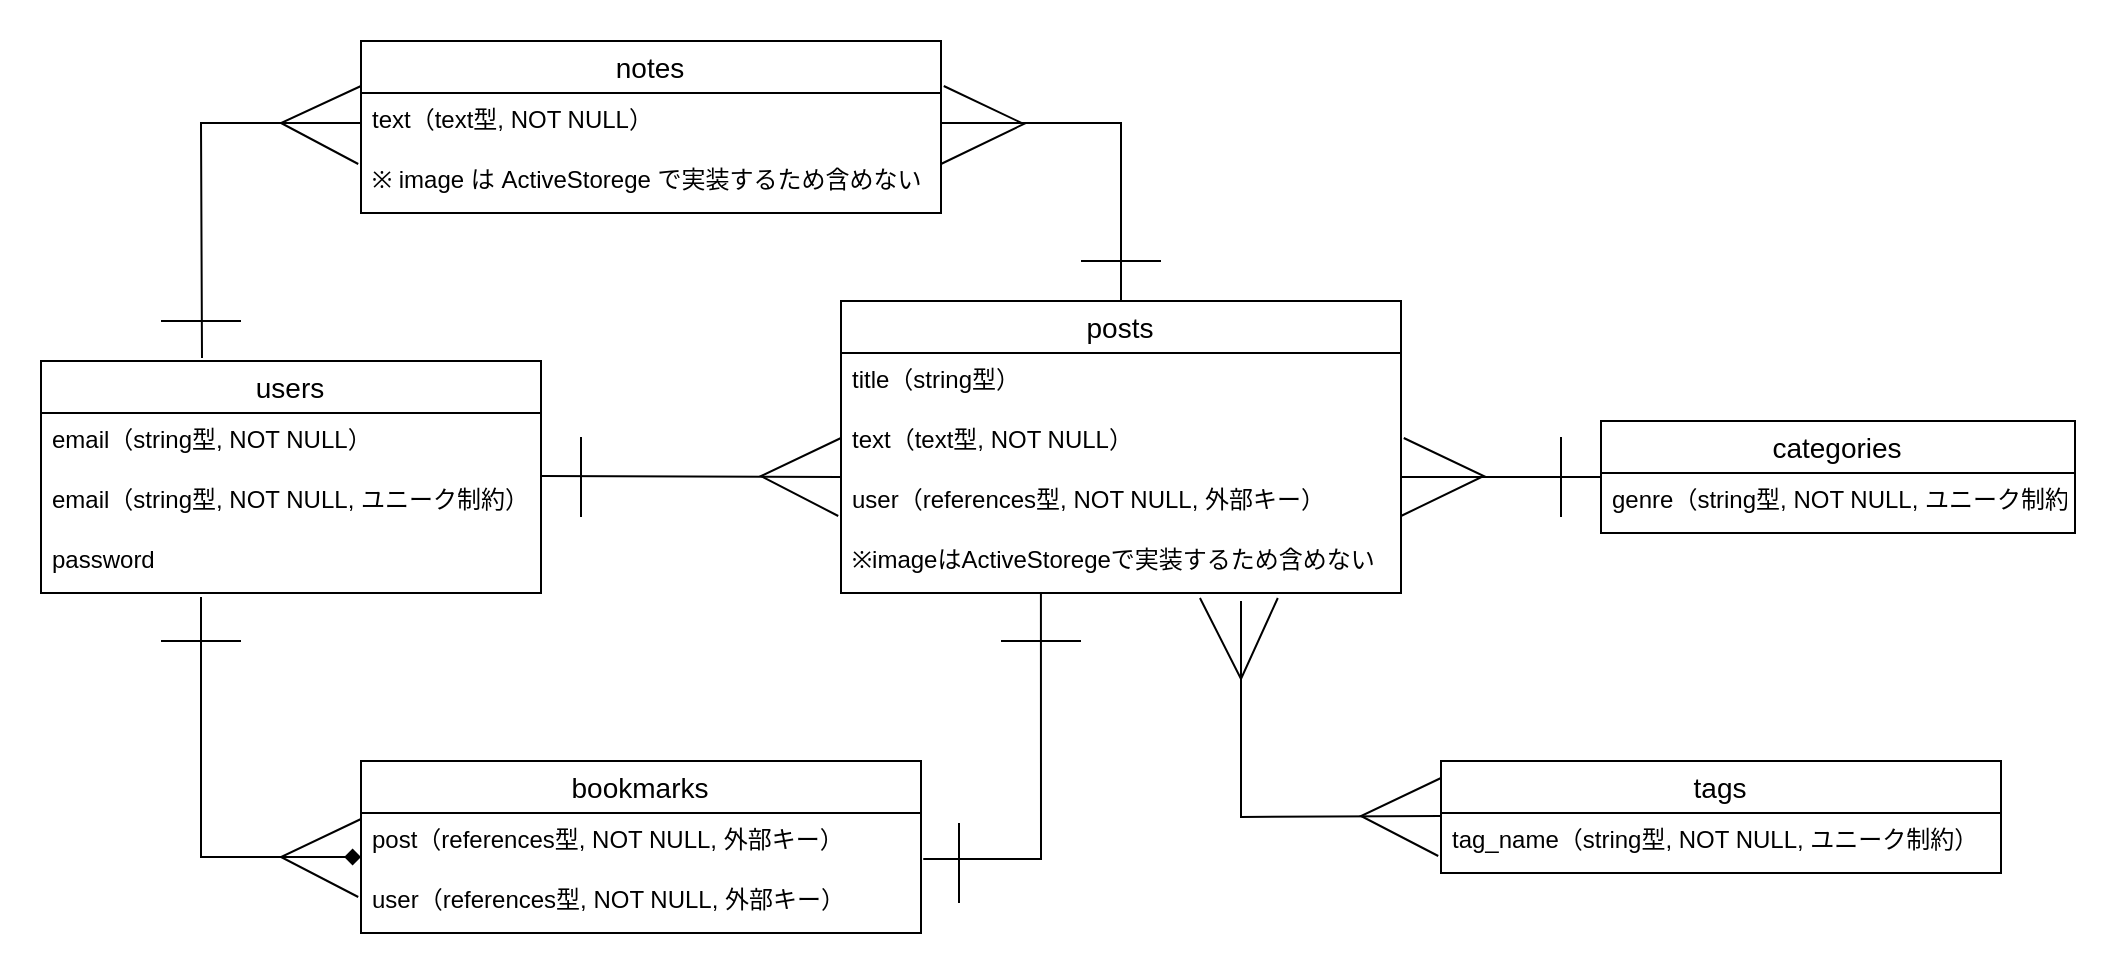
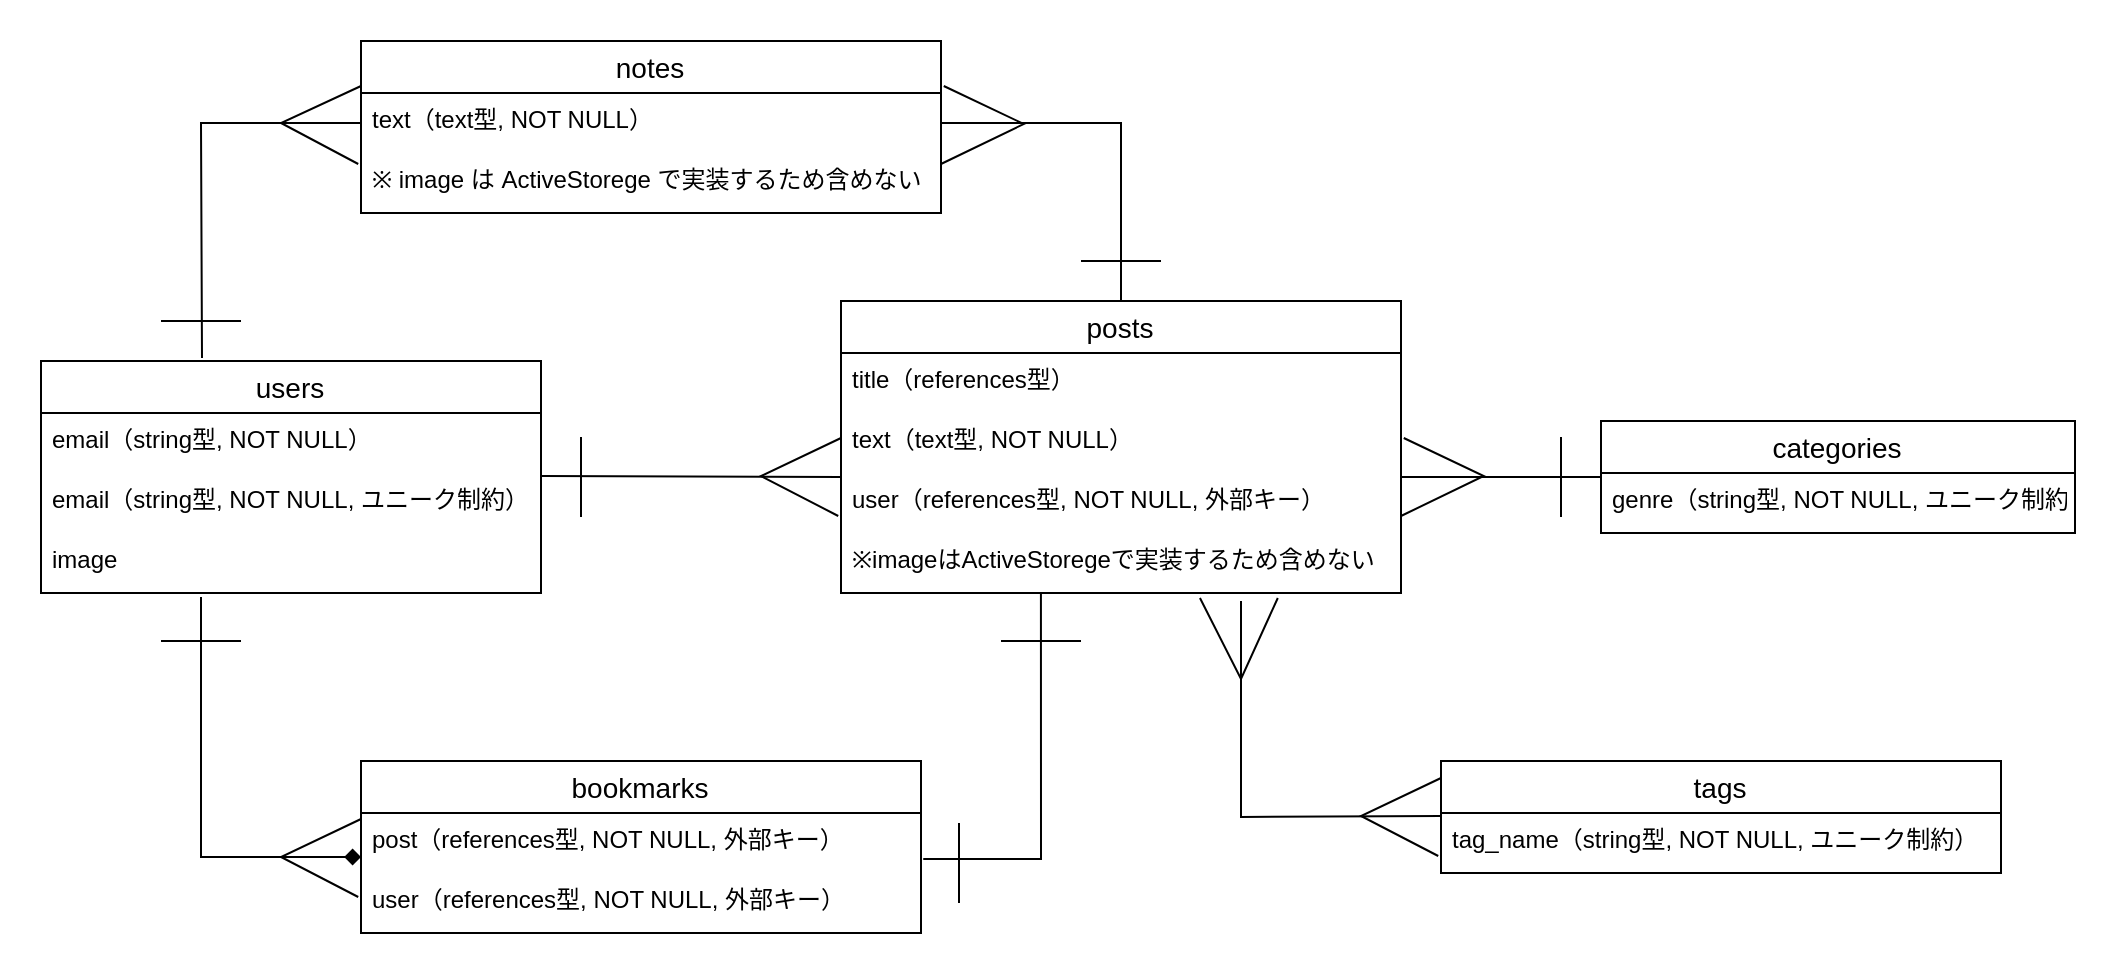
node "title（string型）": label "title（string型）" -> "title（references型）"
node "password": label "password" -> "image"
